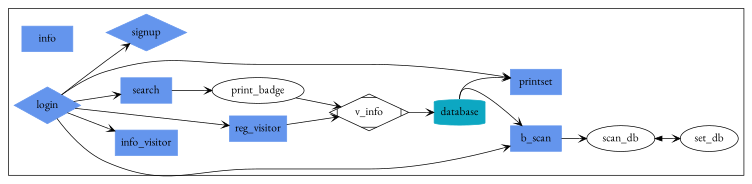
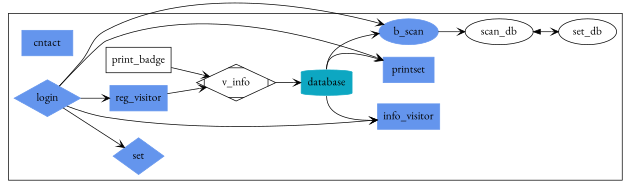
node "signup": label "signup" -> "set"
node "info": label "info" -> "cntact"
node "search": removed
node "print_badge": shape ellipse -> box
edge "database" -> "info_visitor": added
node "b_scan": shape box -> ellipse
